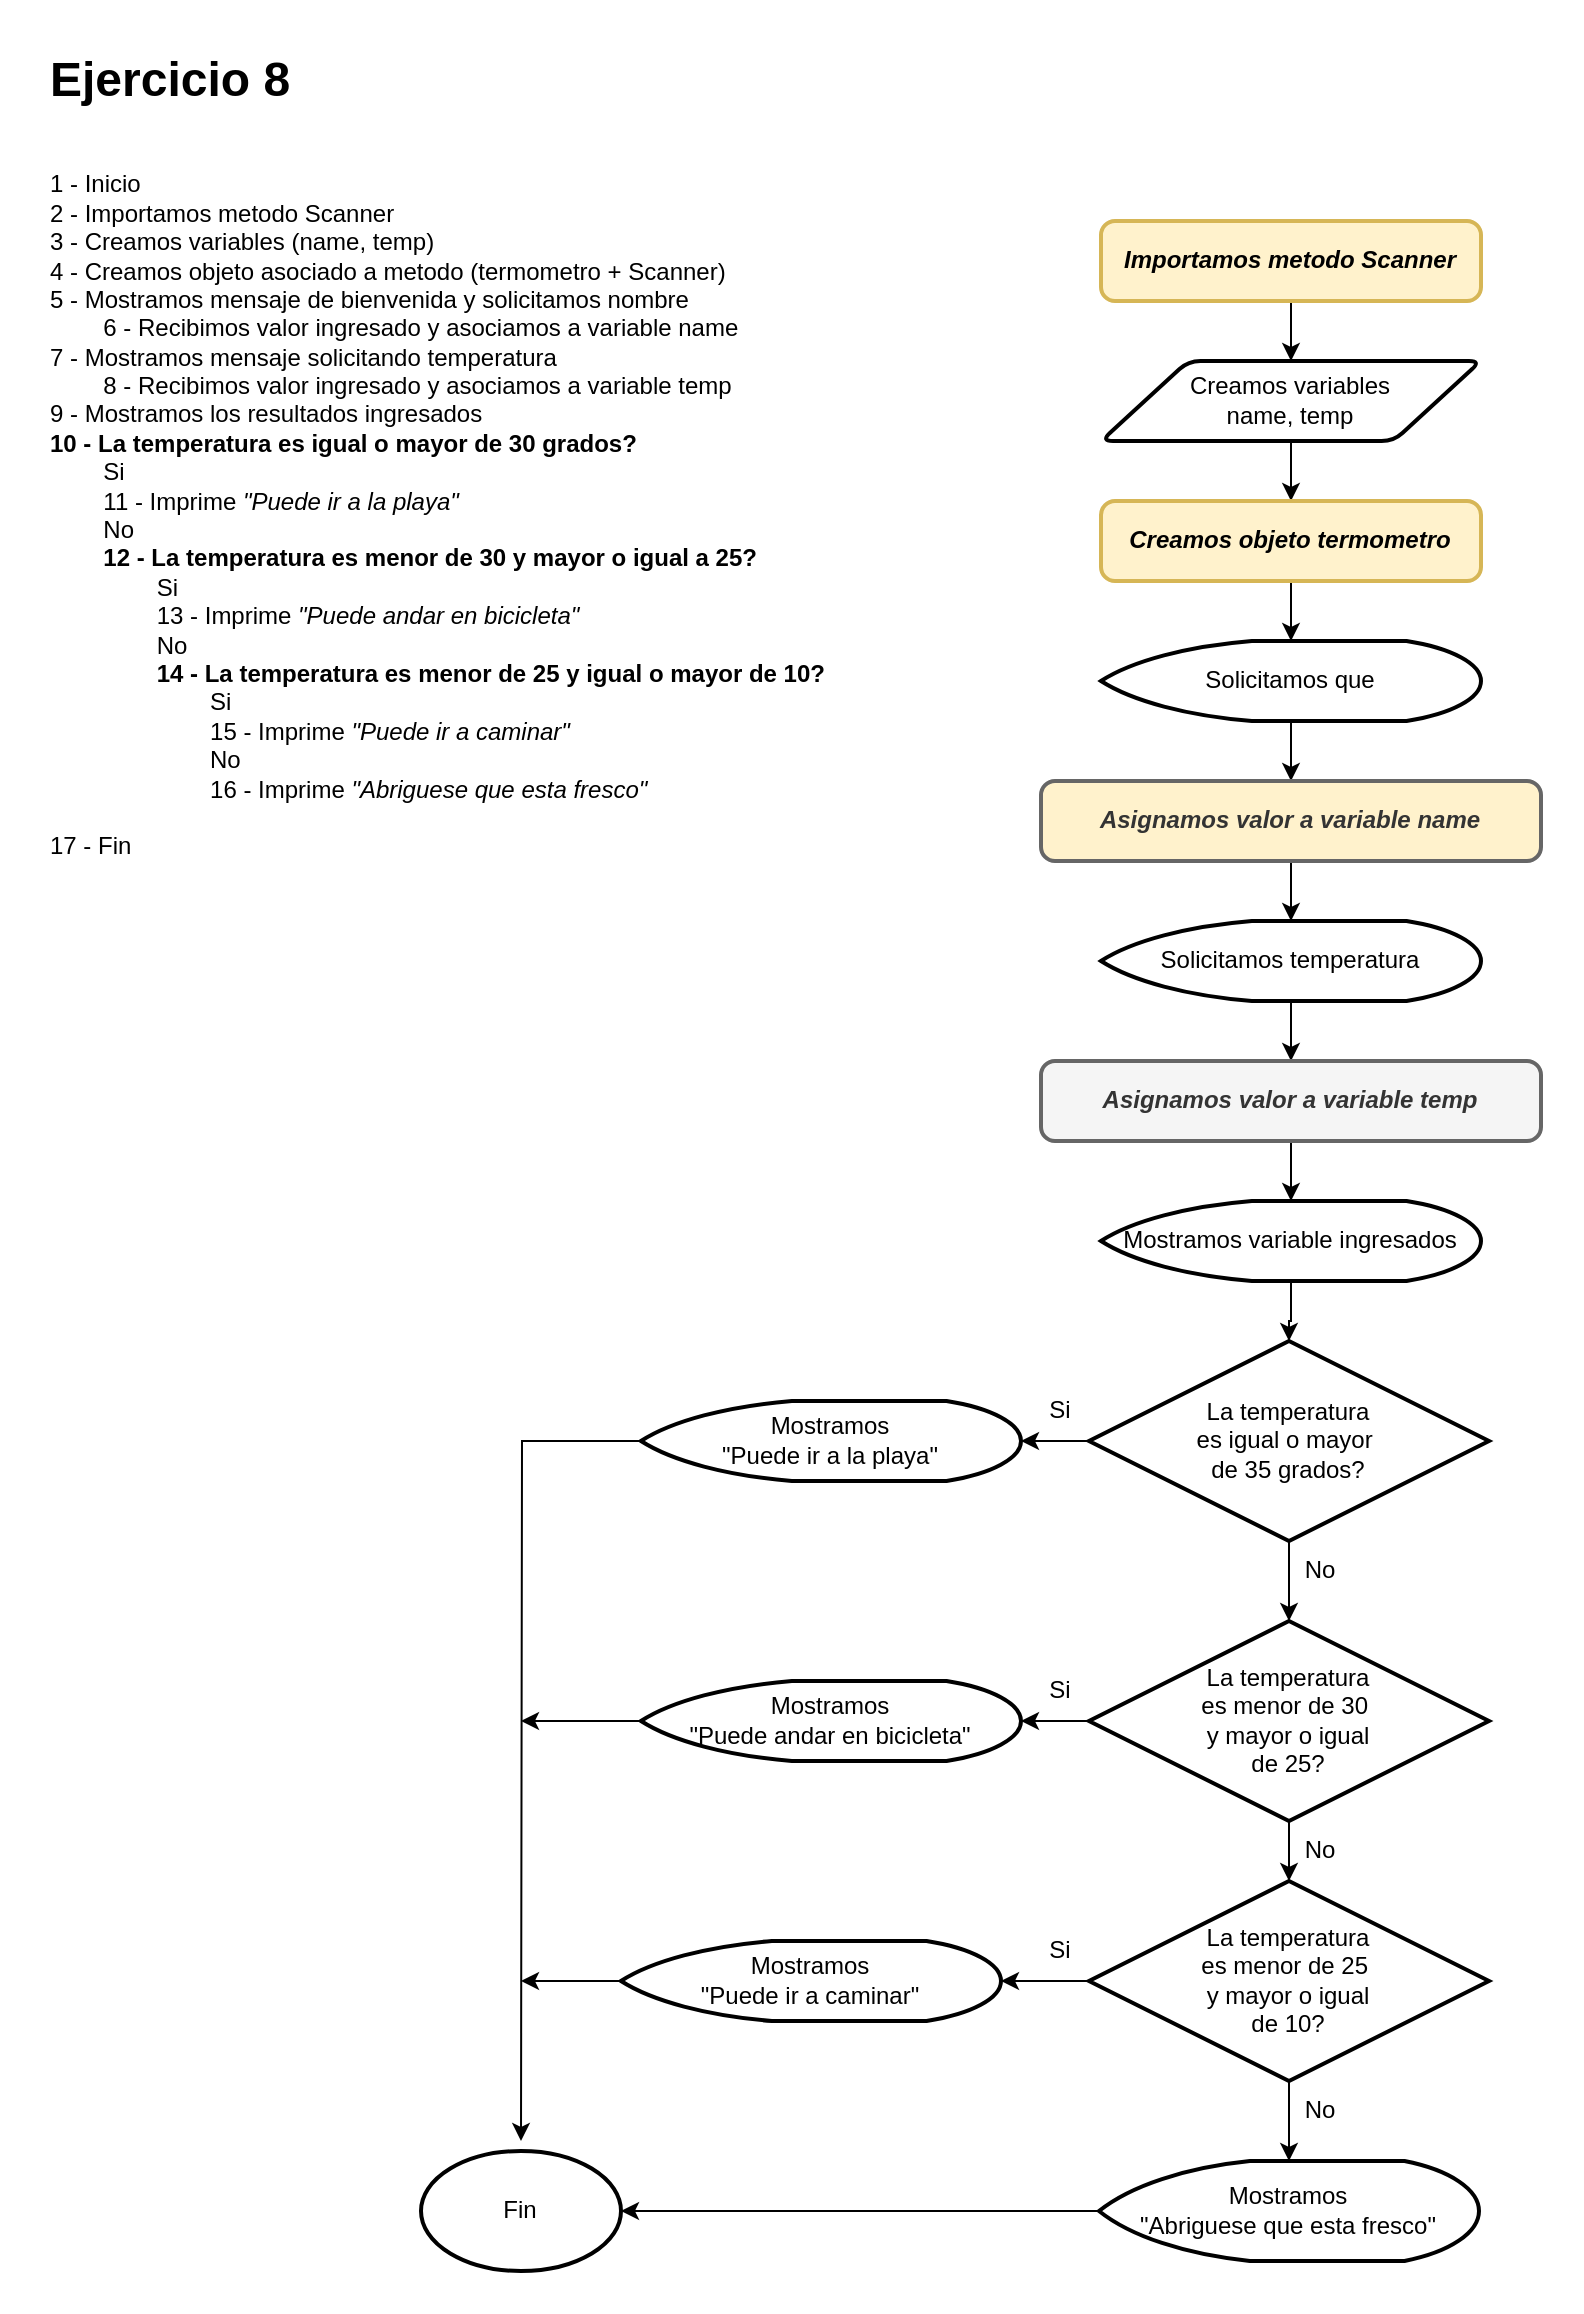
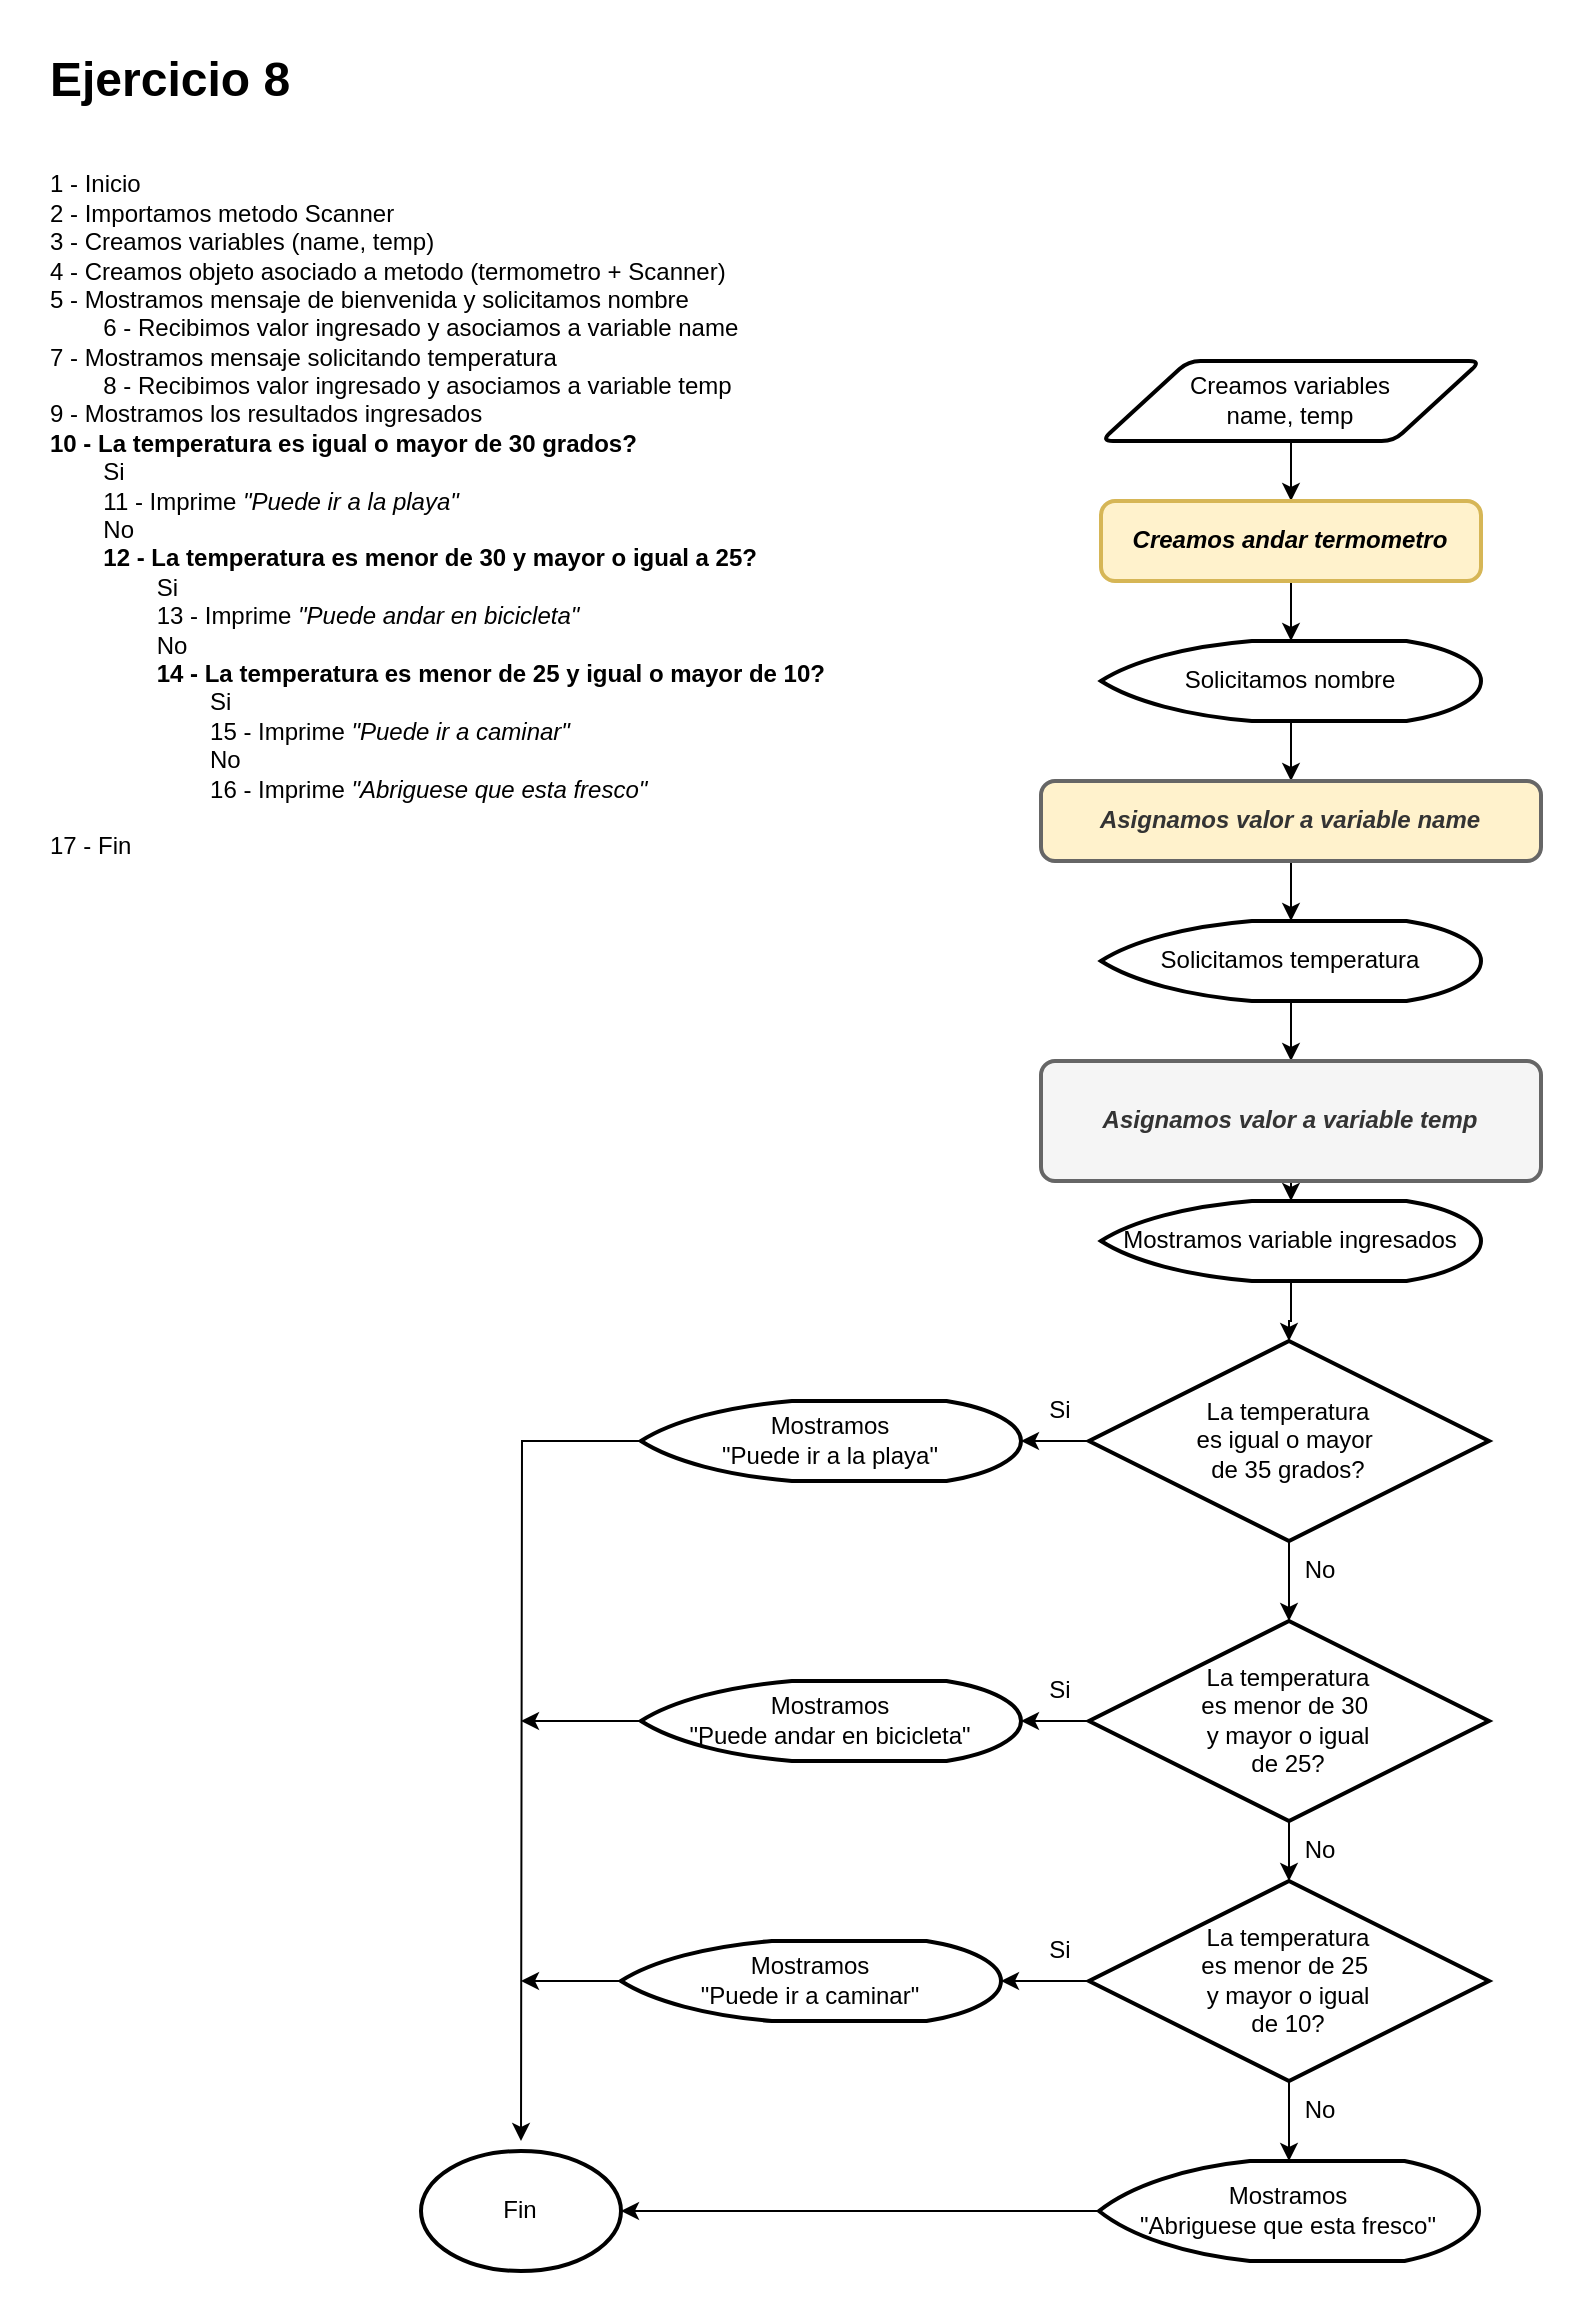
node "Importamos metodo Scanner": removed
edge "Importamos metodo Scanner" -> "Creamos variables name, temp": removed
node "Creamos objeto termometro": label "Creamos objeto termometro" -> "Creamos andar termometro"
node "Solicitamos que": label "Solicitamos que" -> "Solicitamos nombre"
node "Asignamos valor a variable temp": size 500x80 -> 500x120
